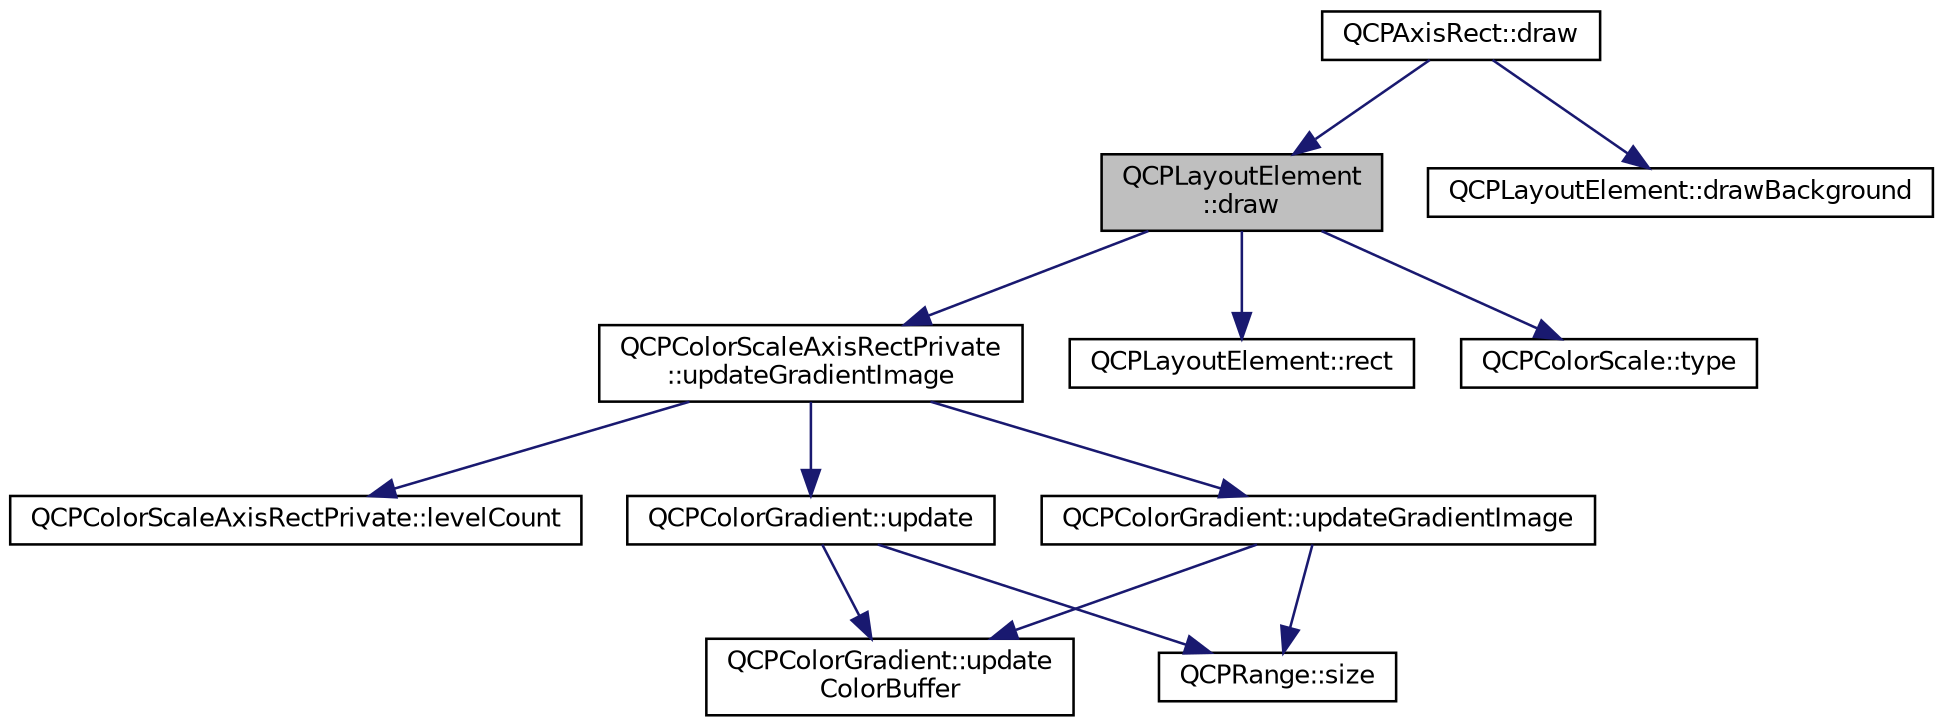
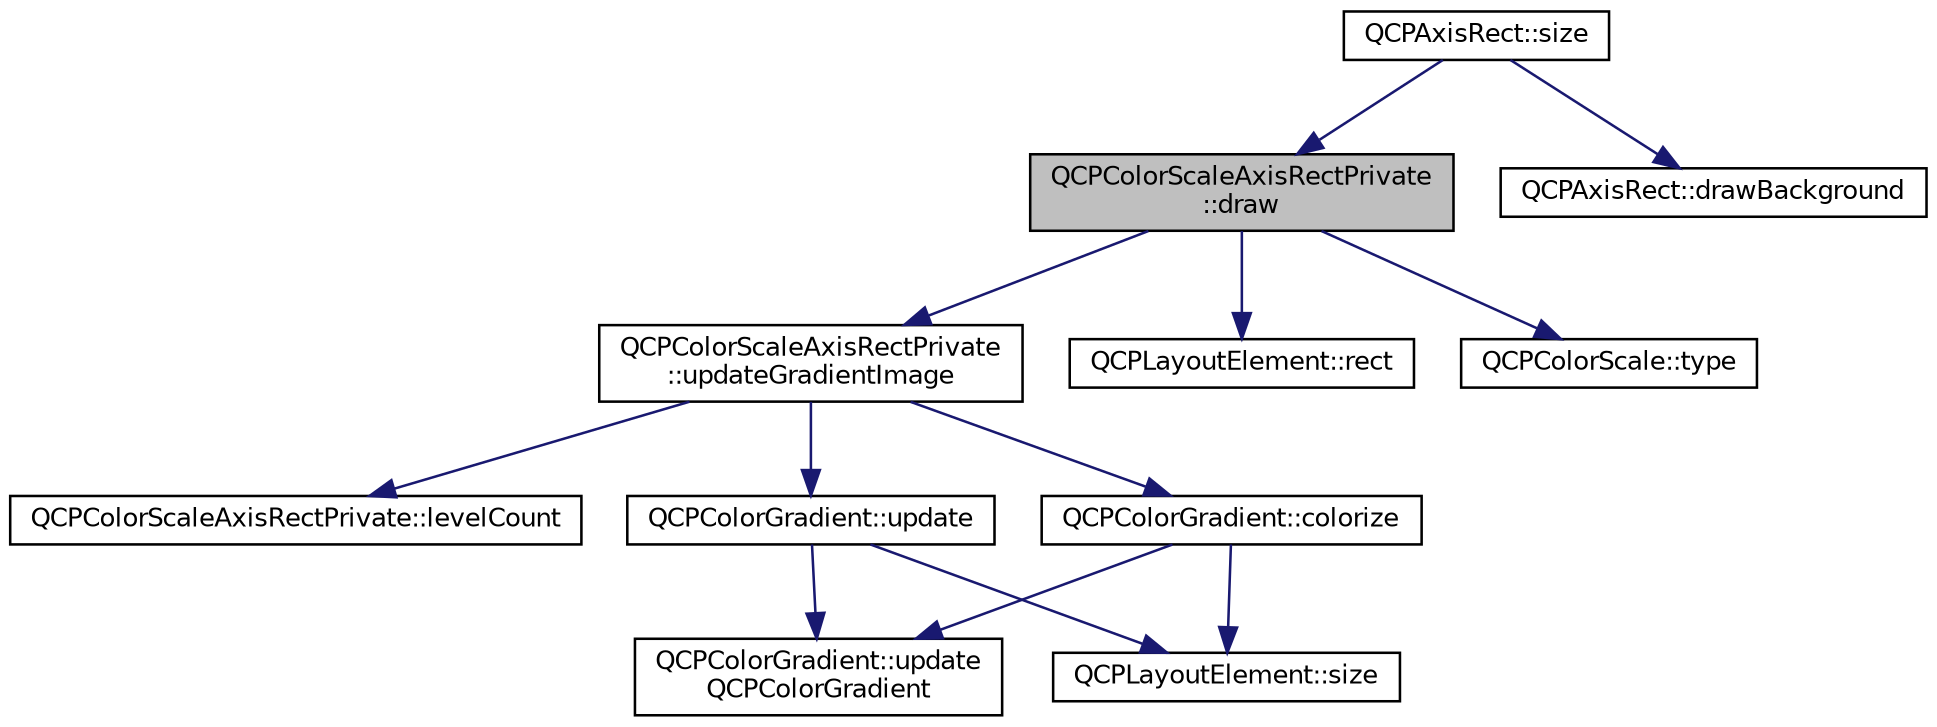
node "QCPAxisRect::draw": label "QCPAxisRect::draw" -> "QCPAxisRect::size"
node "QCPLayoutElement ::draw": label "QCPLayoutElement ::draw" -> "QCPColorScaleAxisRectPrivate ::draw"
node "QCPLayoutElement::drawBackground": label "QCPLayoutElement::drawBackground" -> "QCPAxisRect::drawBackground"
node "QCPColorGradient::updateGradientImage": label "QCPColorGradient::updateGradientImage" -> "QCPColorGradient::colorize"
node "QCPColorGradient::update ColorBuffer": label "QCPColorGradient::update ColorBuffer" -> "QCPColorGradient::update QCPColorGradient"
node "QCPRange::size": label "QCPRange::size" -> "QCPLayoutElement::size"
